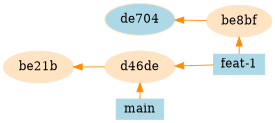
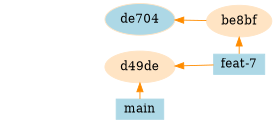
node "feat-1": label "feat-1" -> "feat-7"
node "be21b": removed
node "d46de": label "d46de" -> "d49de"
